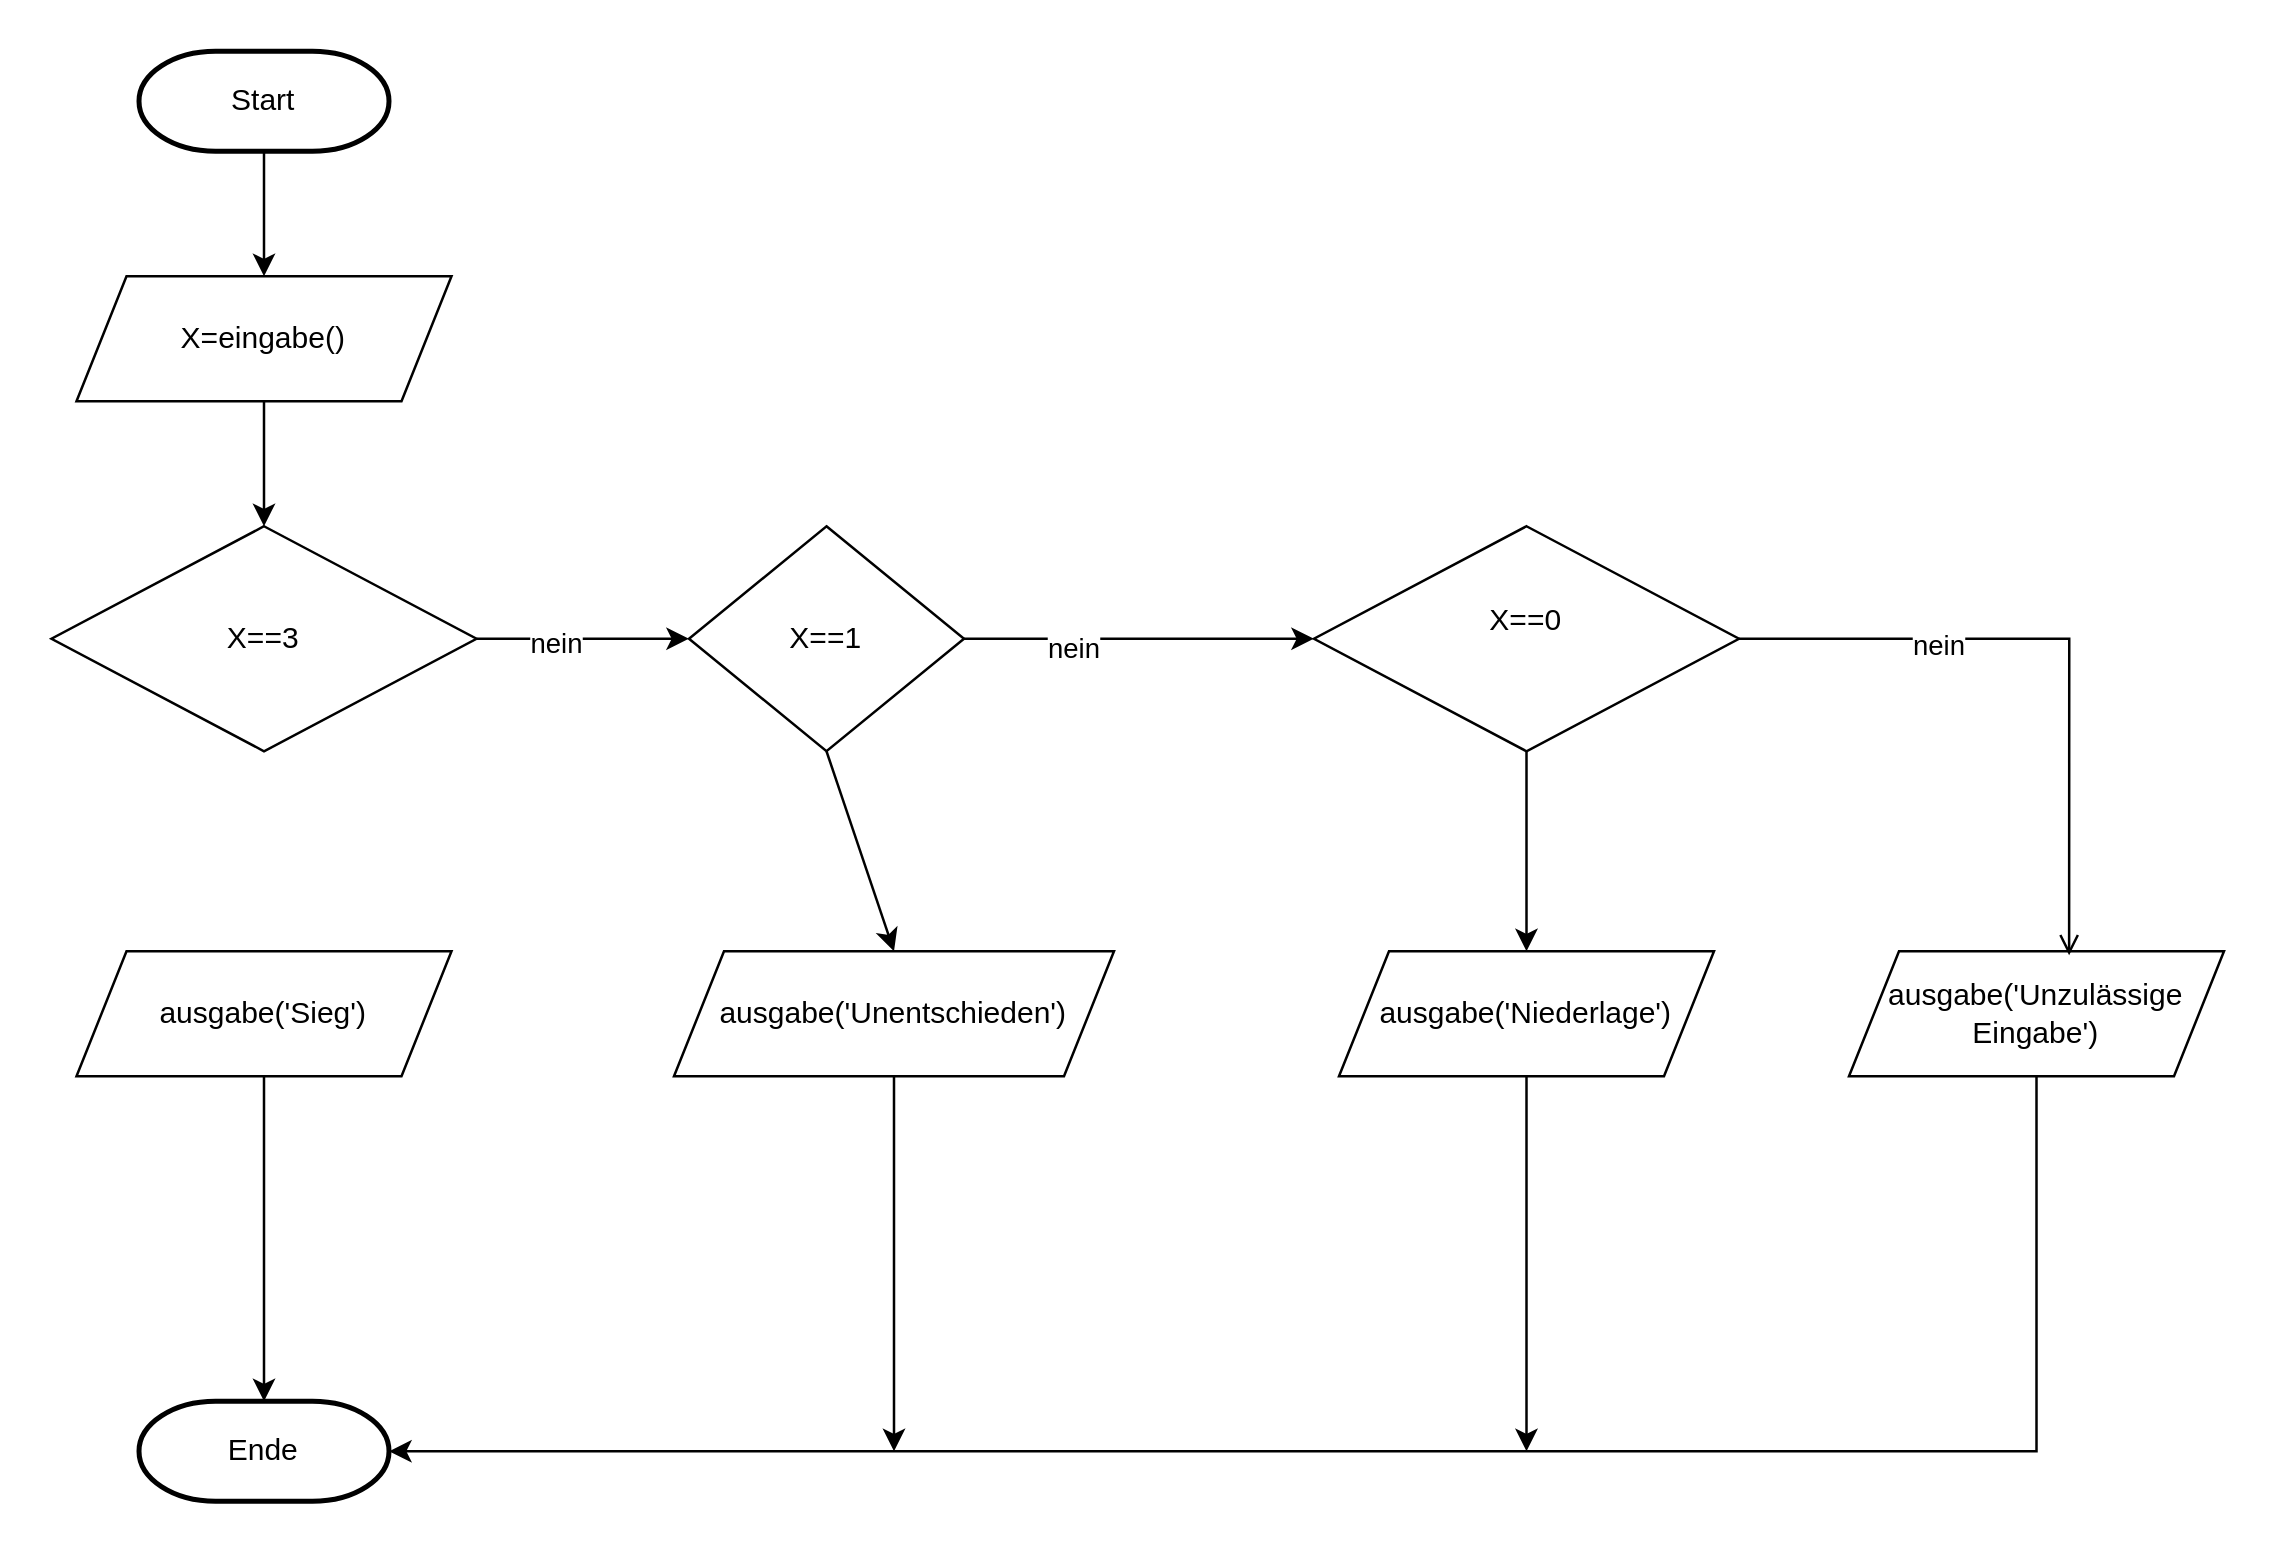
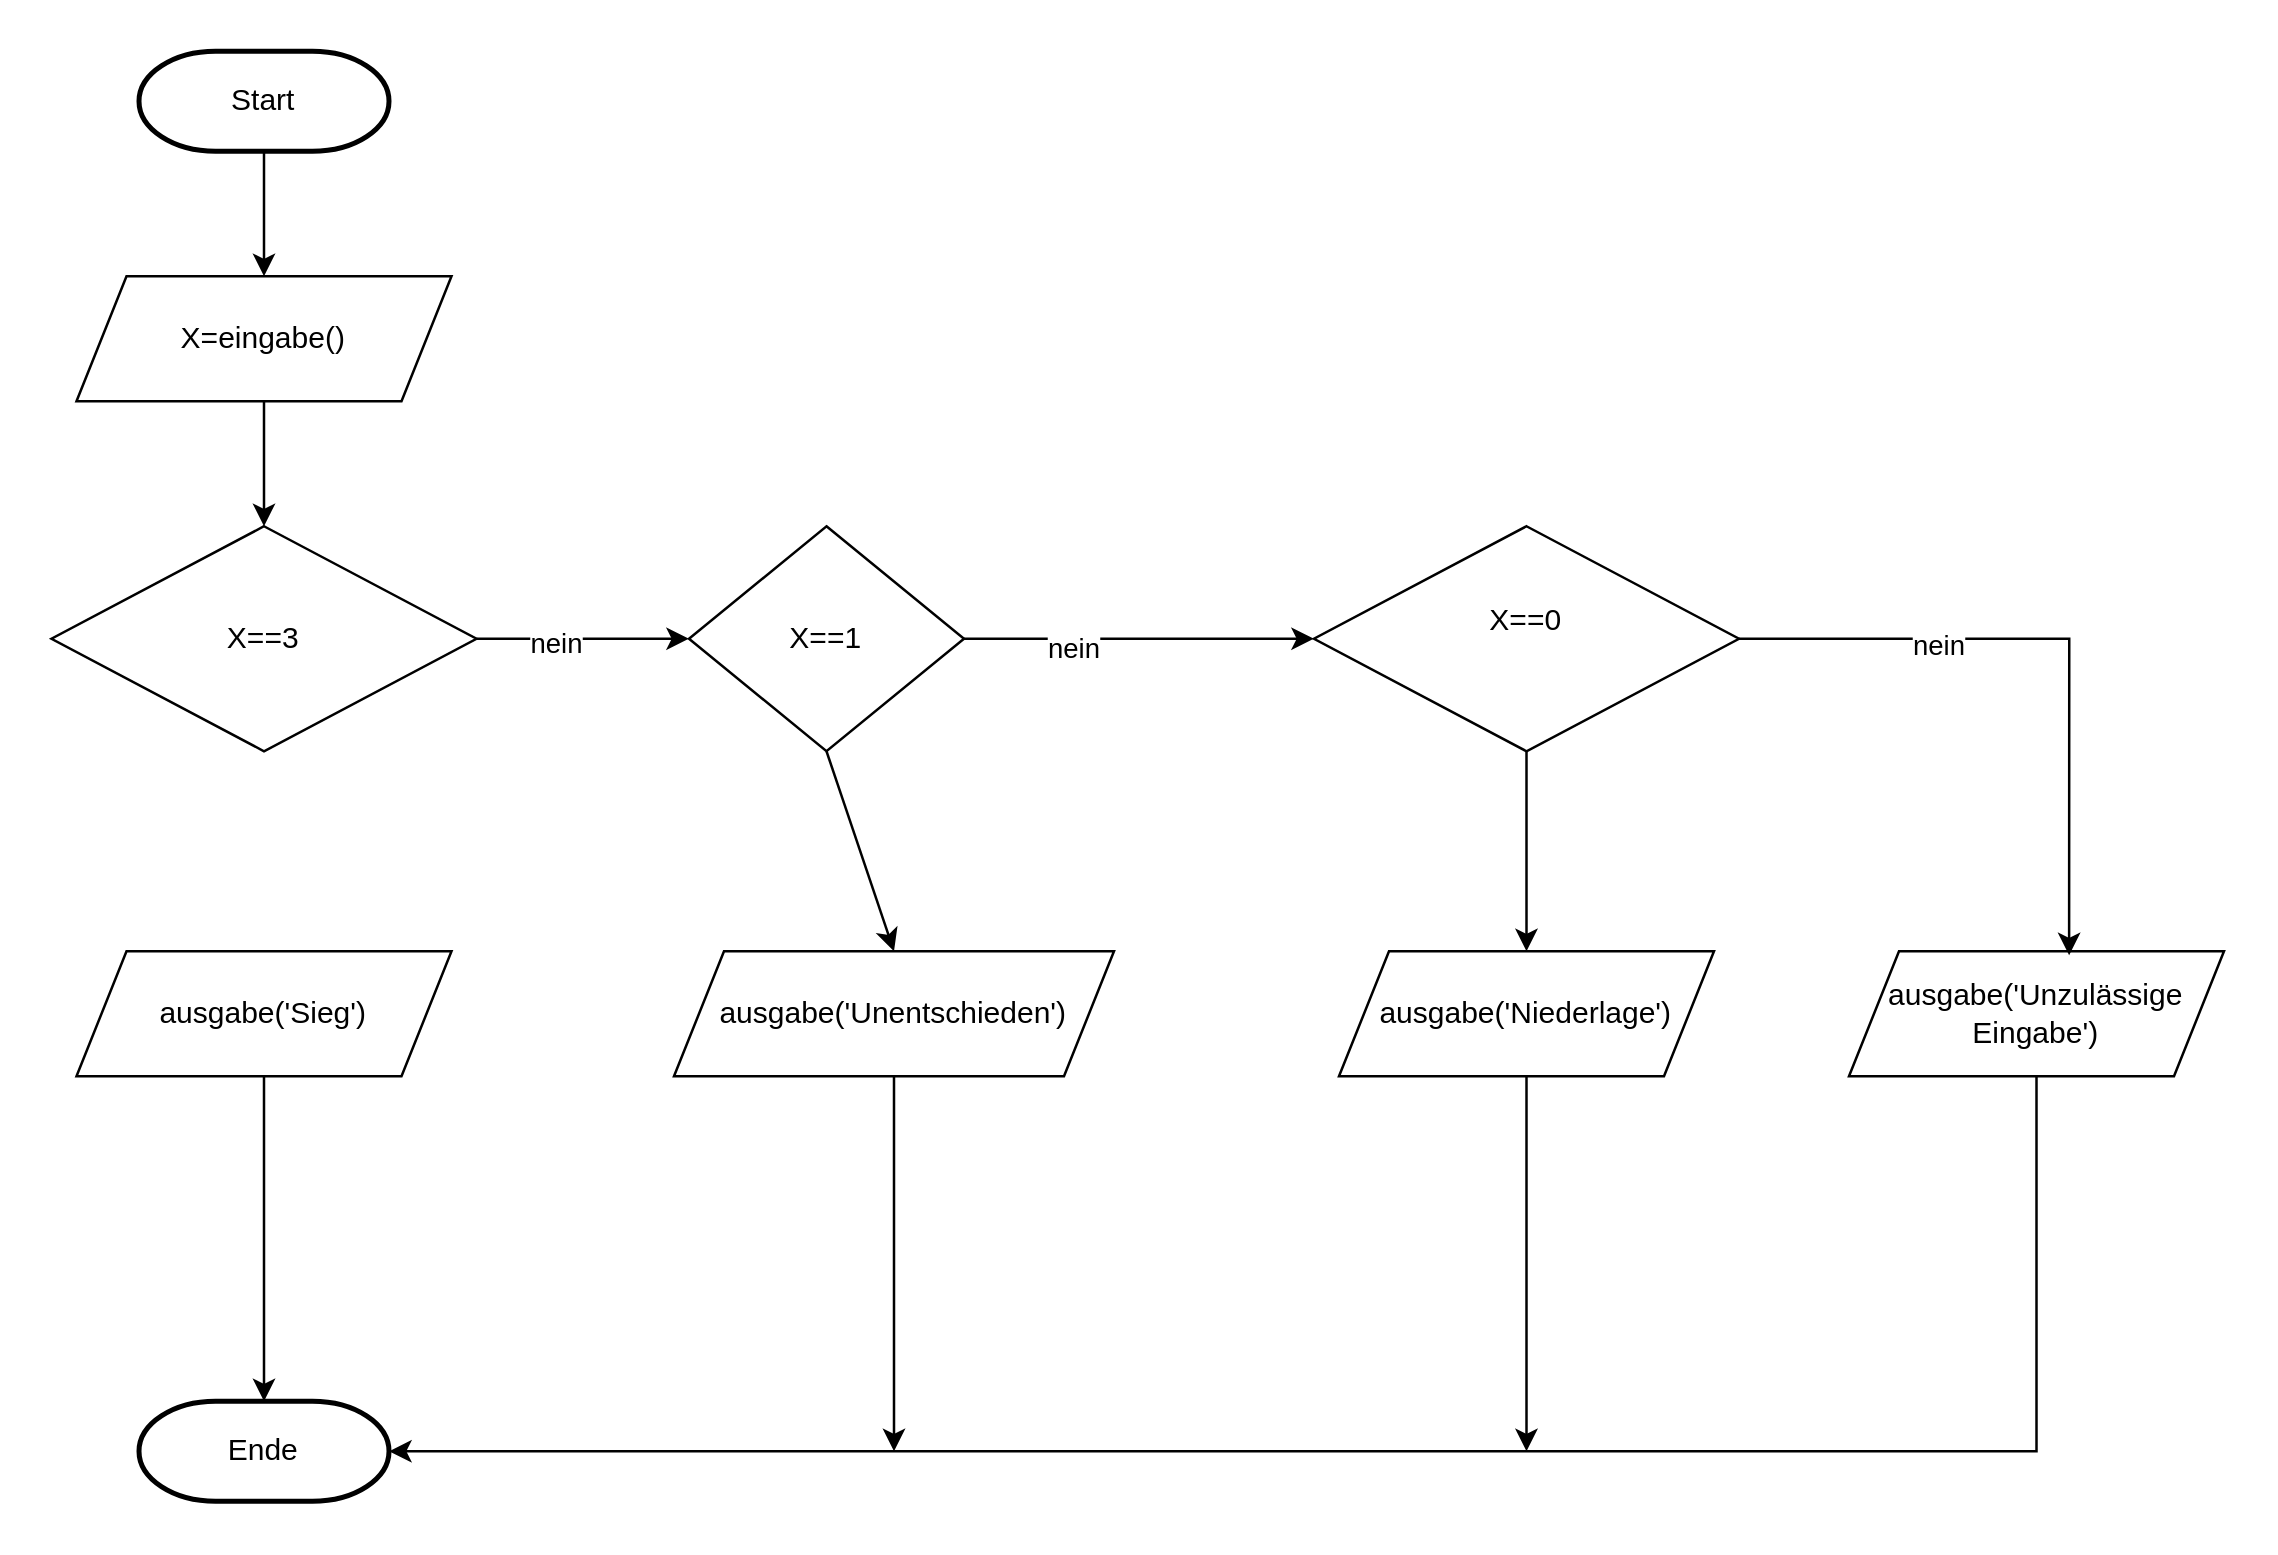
edge "X==0" -> "ausgabe('Unzulässige Eingabe')": arrowhead open -> classic
